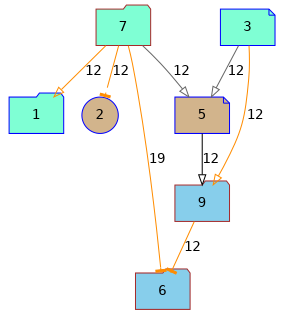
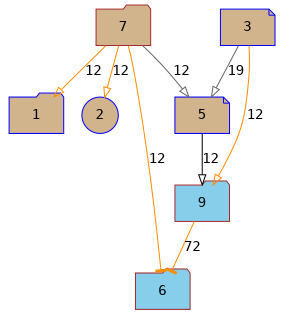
node "7": fillcolor aquamarine -> tan
node "3": fillcolor aquamarine -> tan
edge "7" -> "2": arrowhead tee -> onormal
edge "3" -> "5": label "12" -> "19"
node "1": fillcolor aquamarine -> tan
edge "7" -> "6": label "19" -> "12"
edge "9" -> "6": label "12" -> "72"
